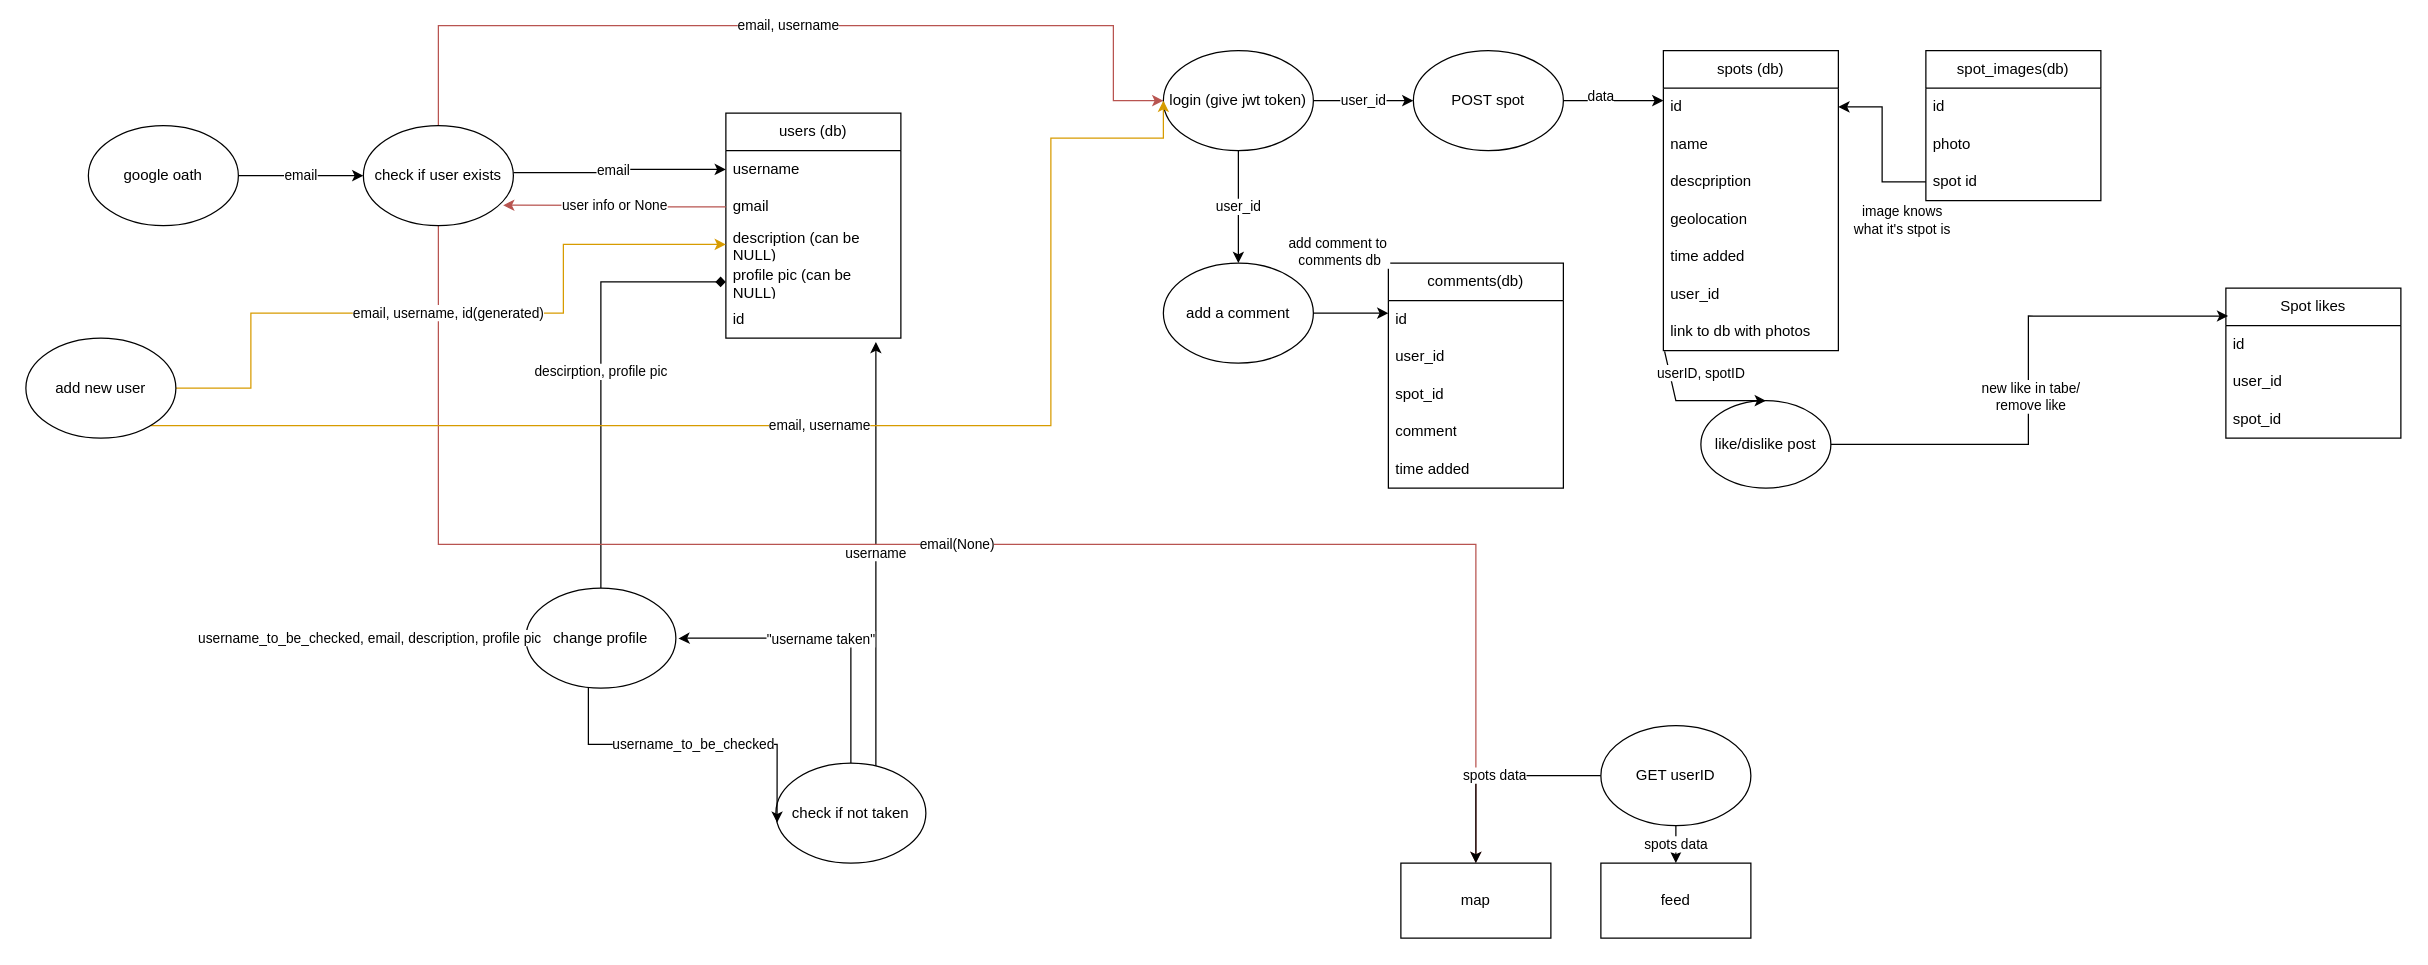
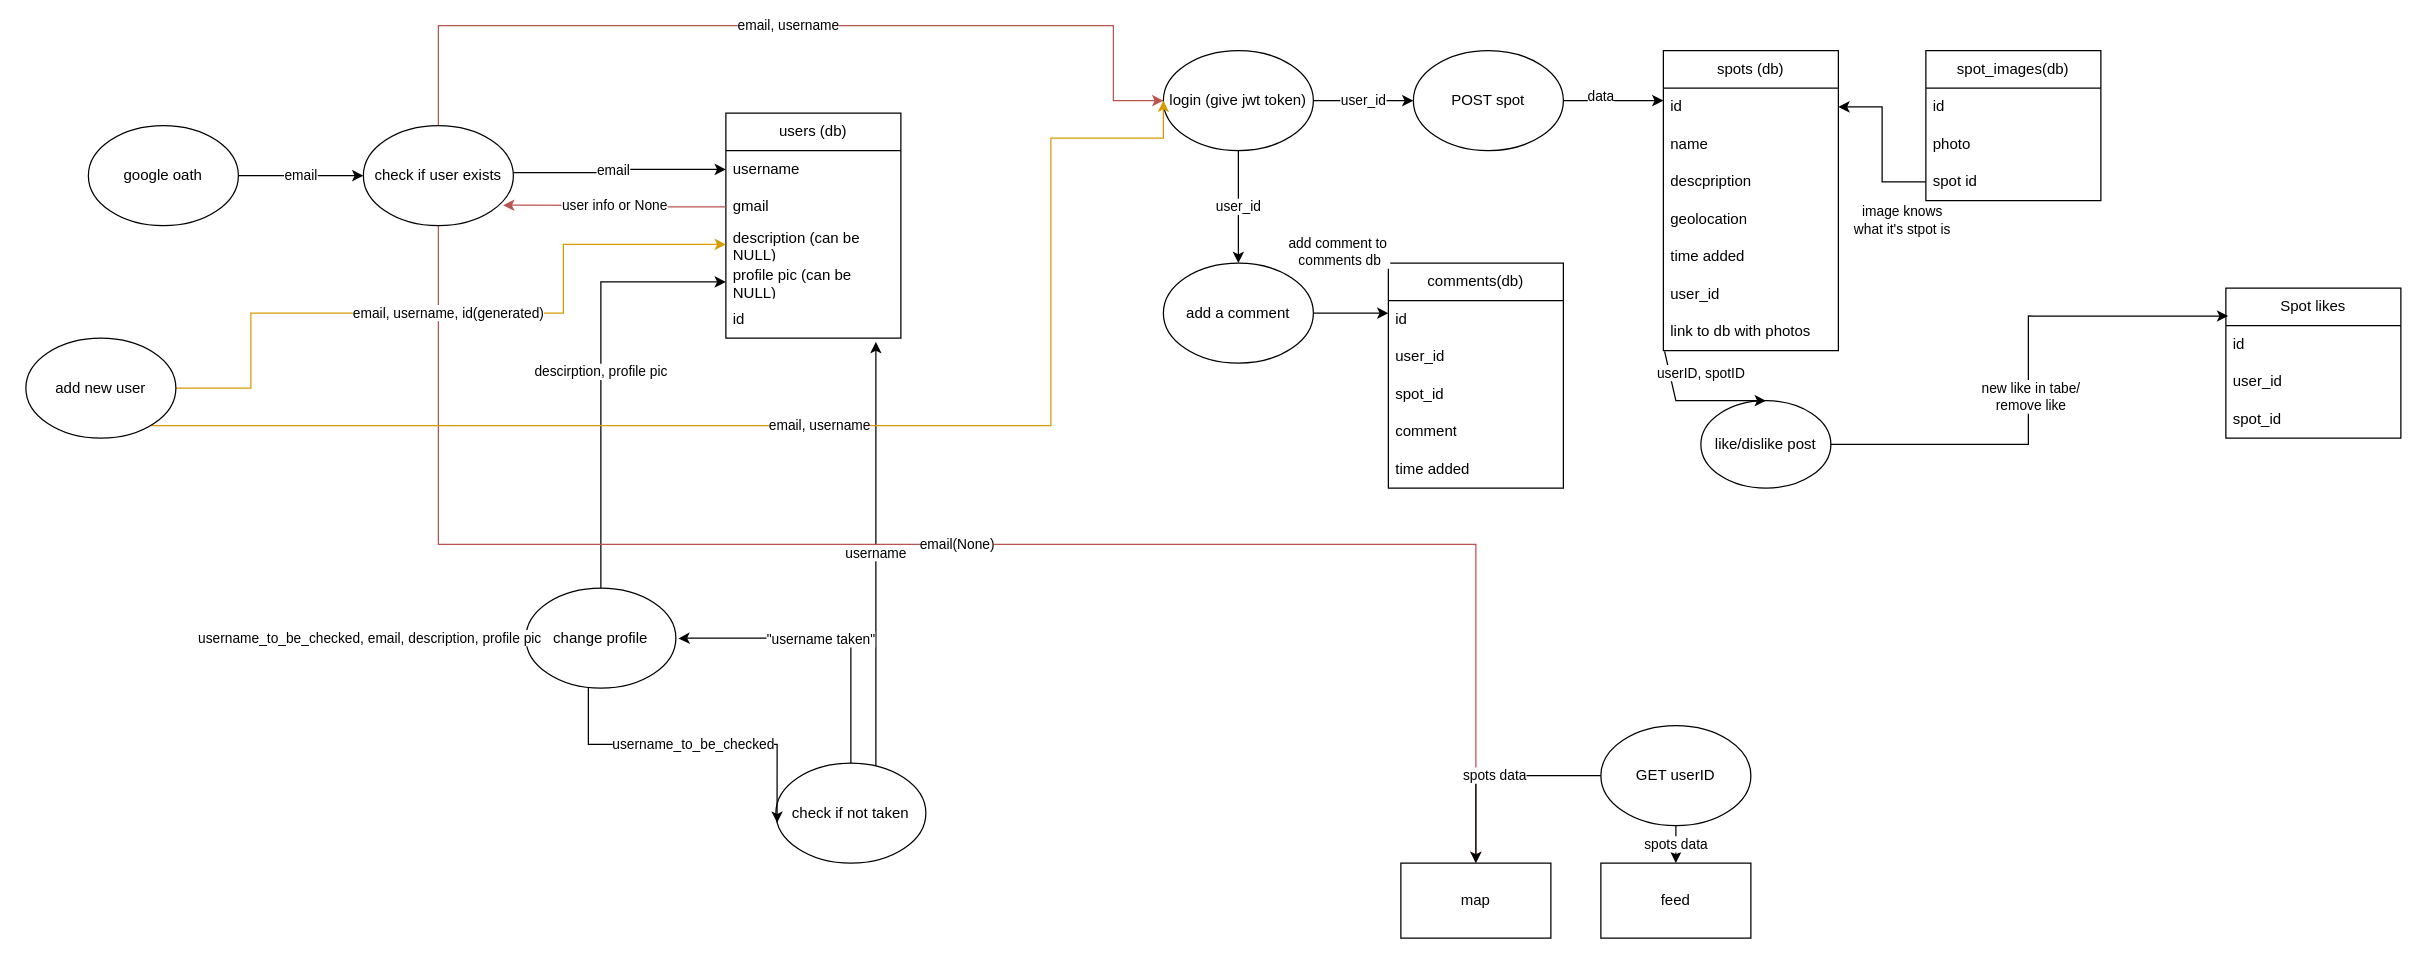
edge "change profile" -> "profile pic (can be NULL)": arrowhead diamond -> classic
